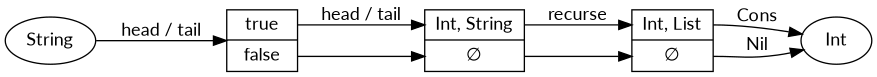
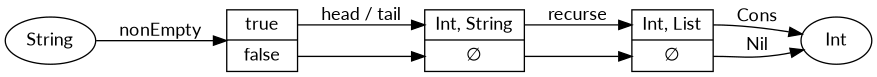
edge "String" -> "true": label "head / tail" -> "nonEmpty"
